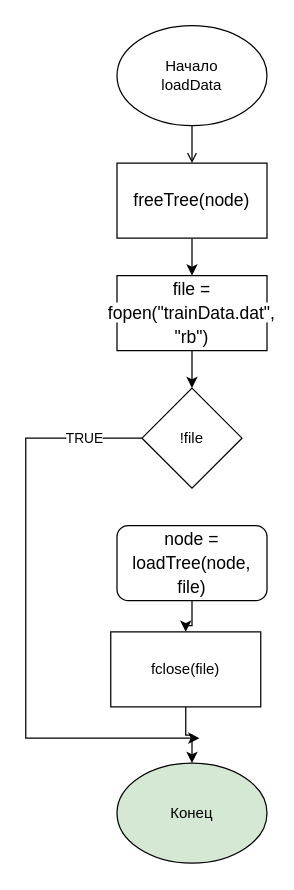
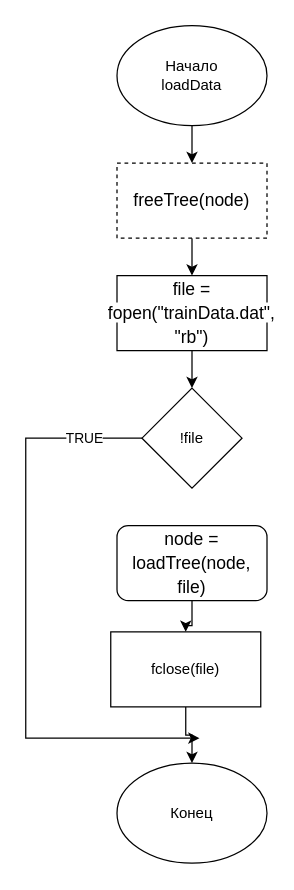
edge "Начало loadData" -> "freeTree(node)": arrowhead open -> classic
node "freeTree(node)": style solid -> dashed
node "Конец": fillcolor #d5e8d4 -> #ffffff
